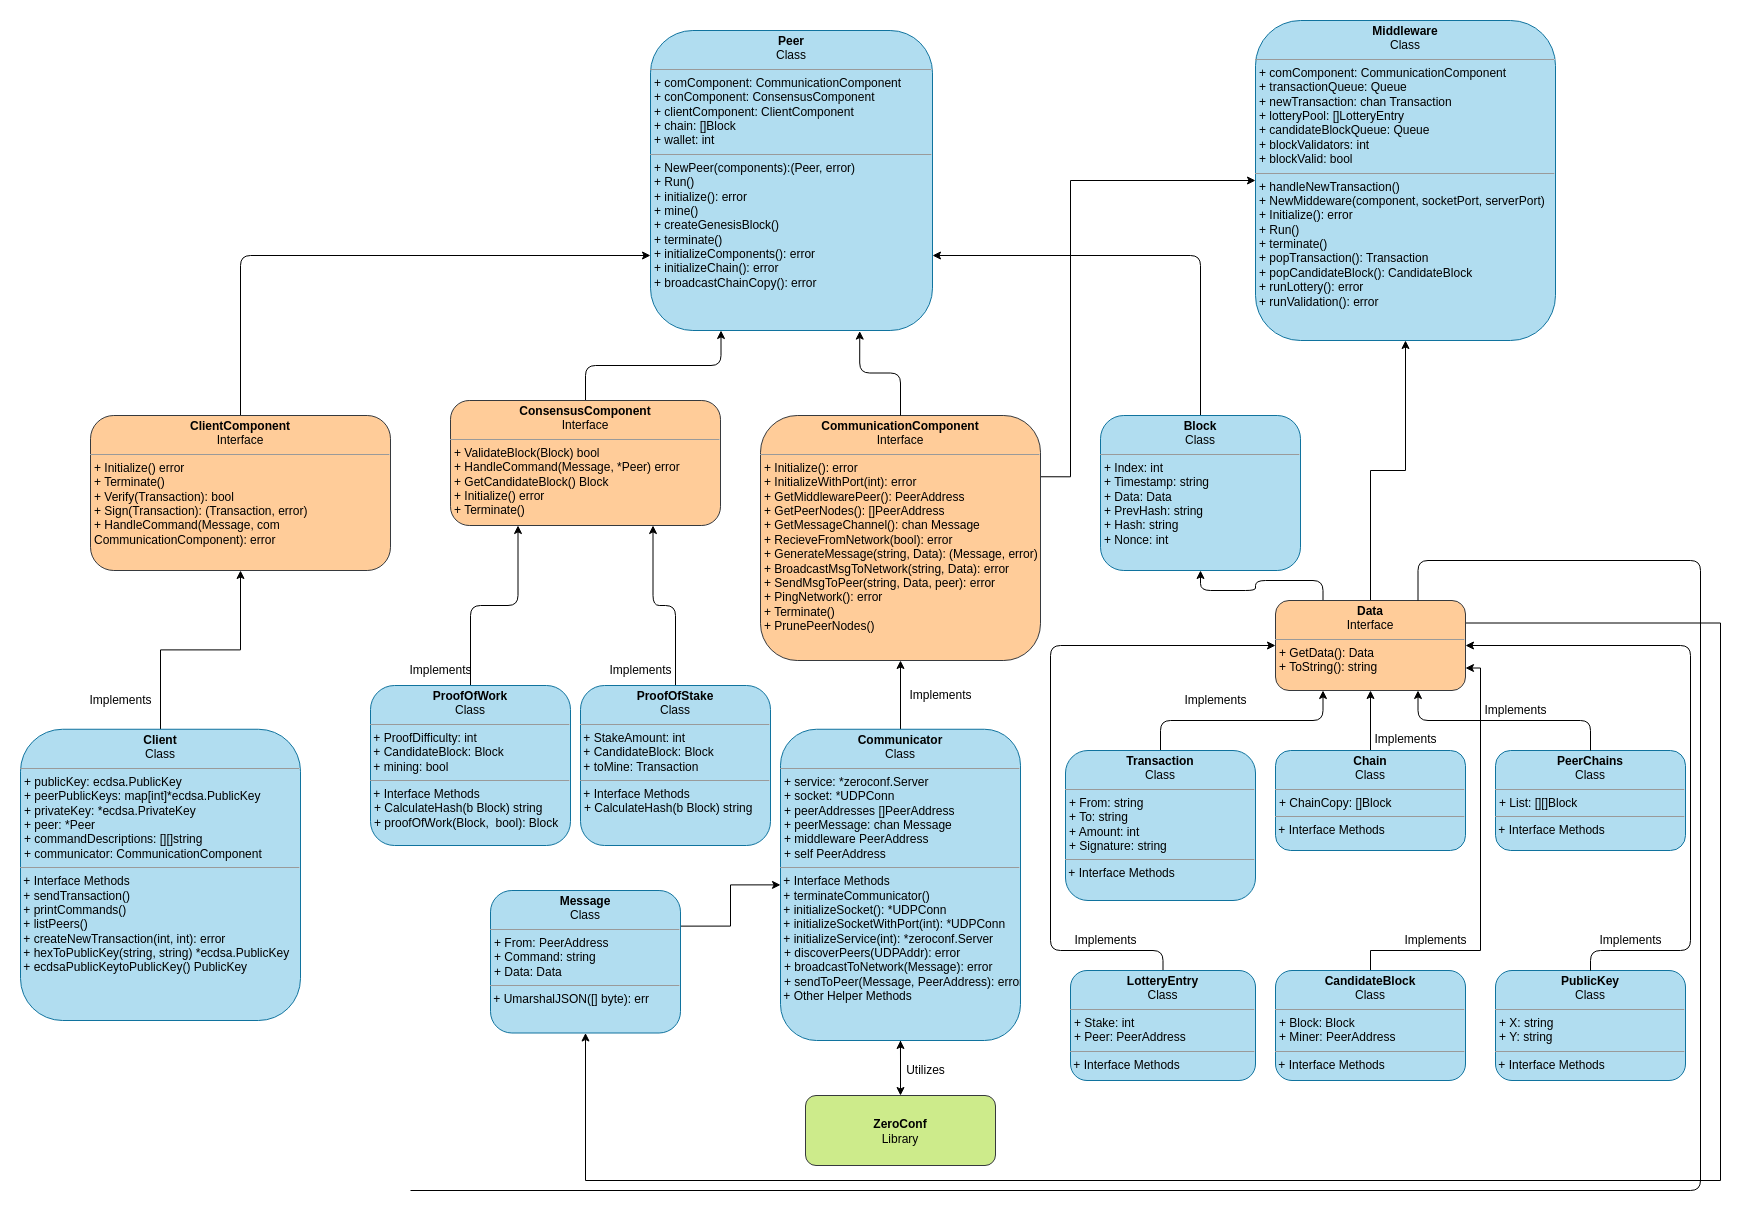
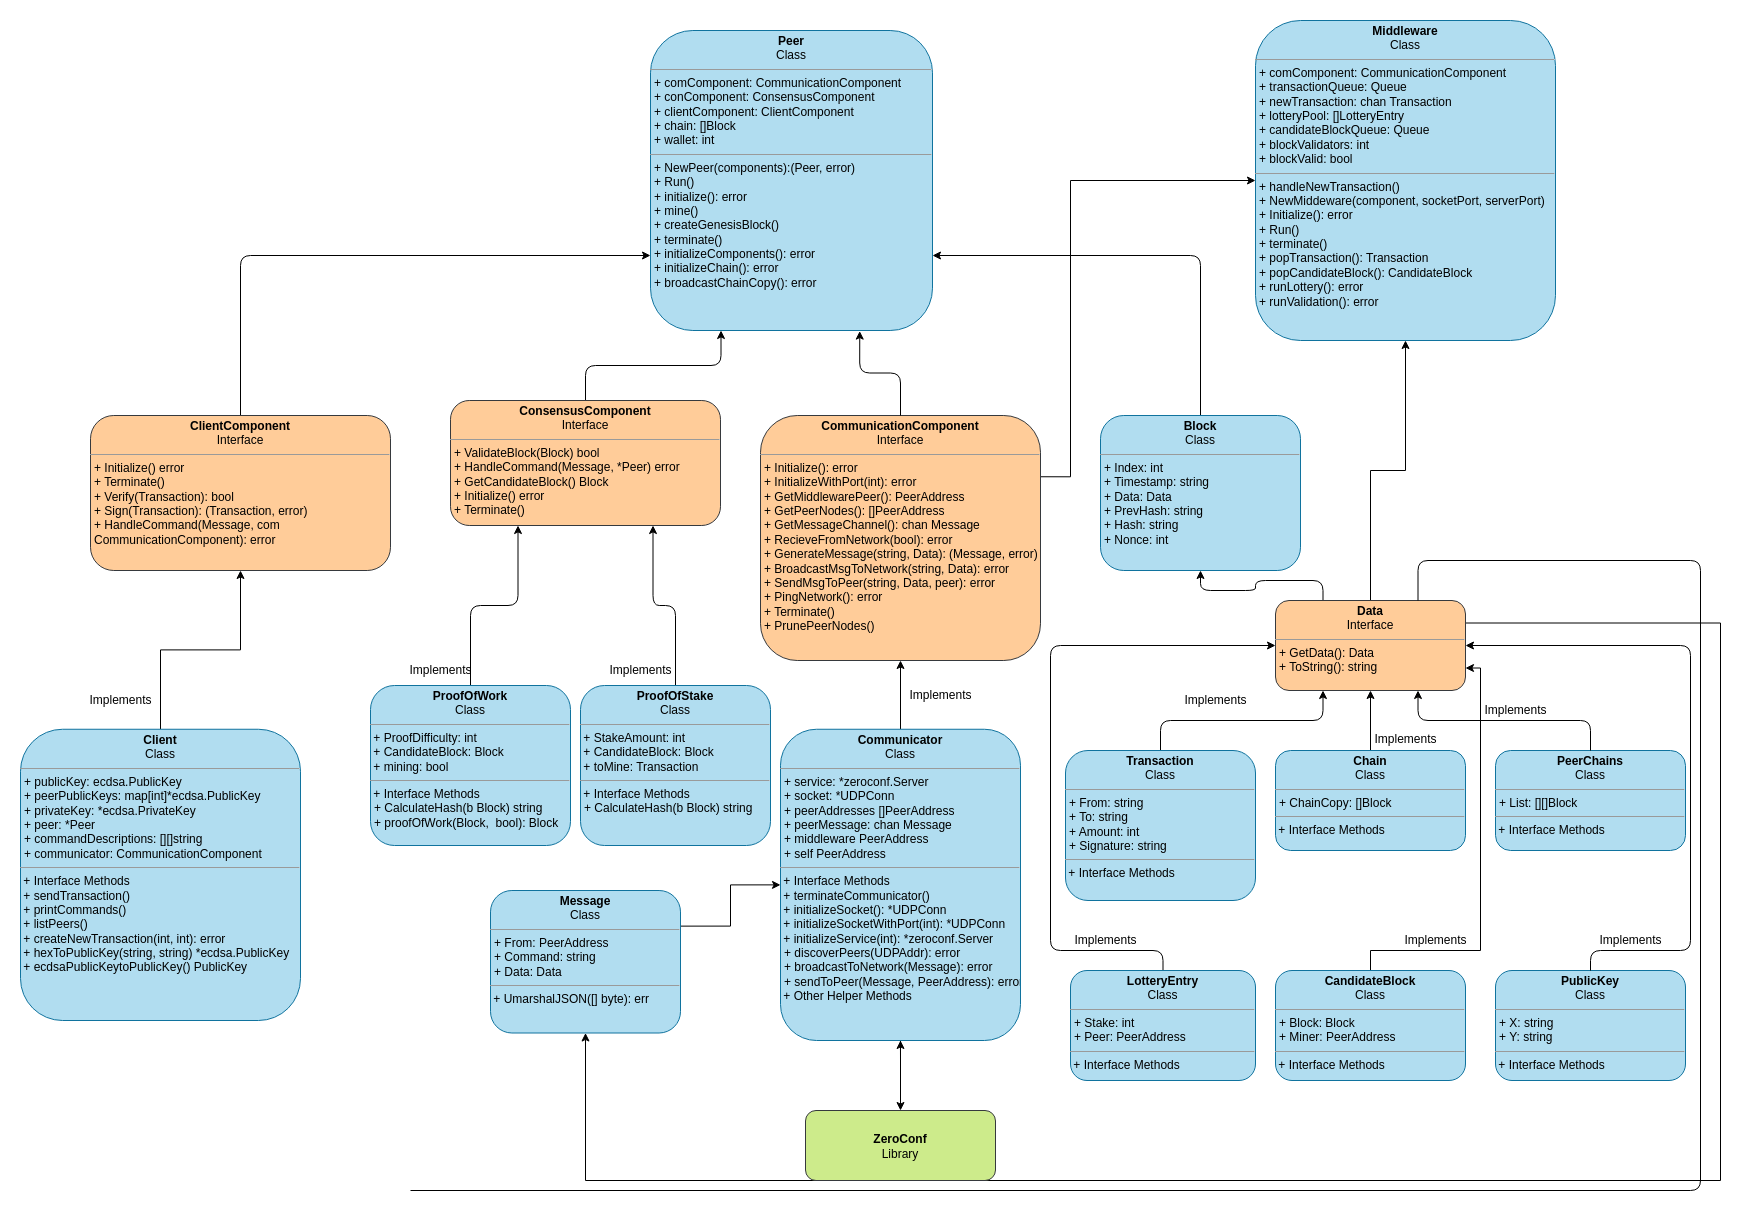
node "Utilizes": removed
node "ZeroConf Library": moved (901, 1131) -> (901, 1146)
